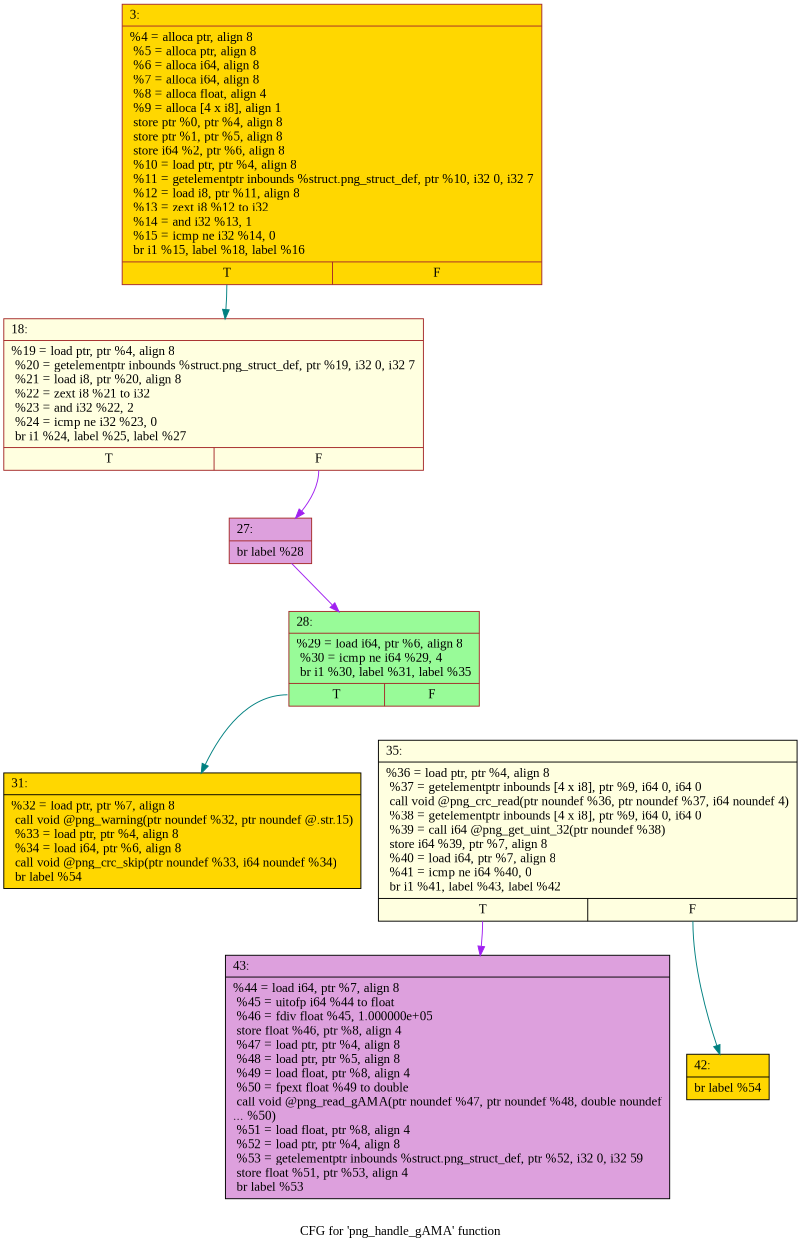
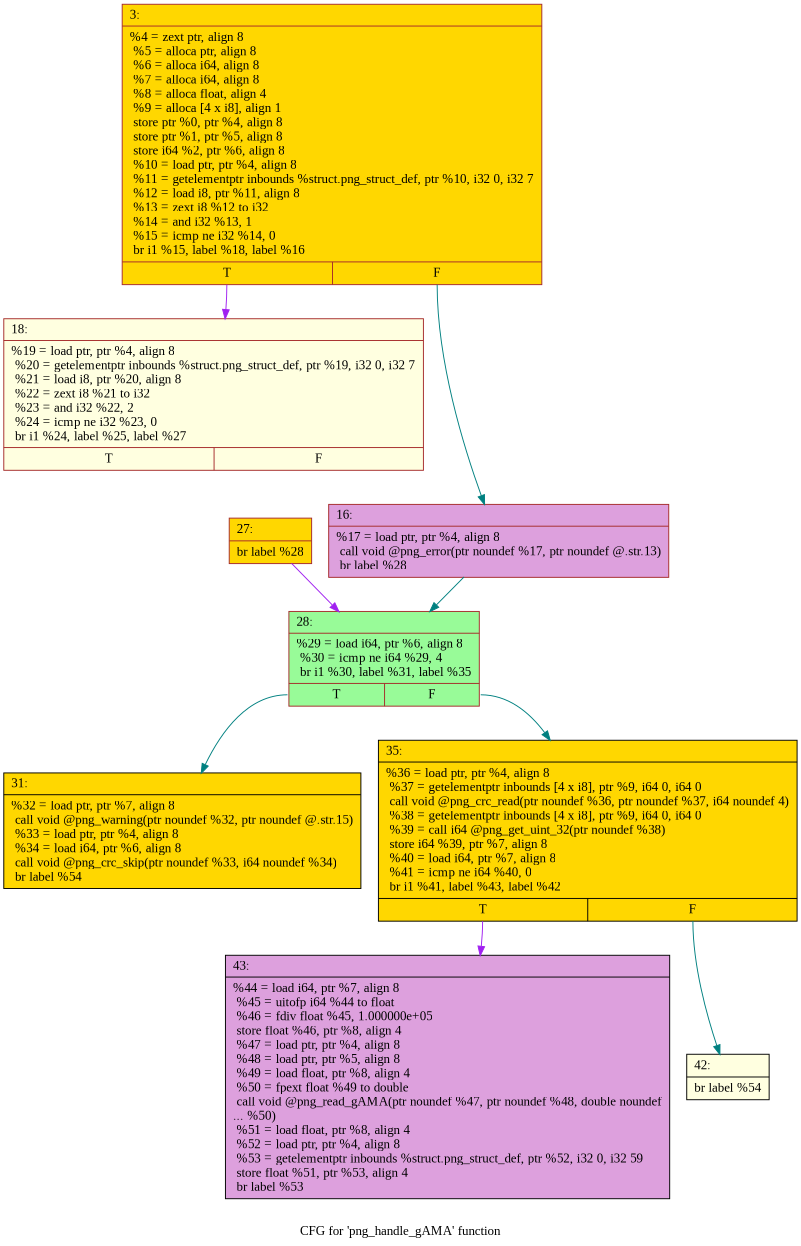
node "3:": text "%4 = alloca ptr, align 8" -> "%4 = zext ptr, align 8"
edge "3:" -> "18:": color teal -> purple
edge "18:" -> "27:": removed
node "27:": fillcolor plum -> gold
node "16:": added
edge "28:" -> "35:": added
node "35:": fillcolor lightyellow -> gold
node "42:": fillcolor gold -> lightyellow
